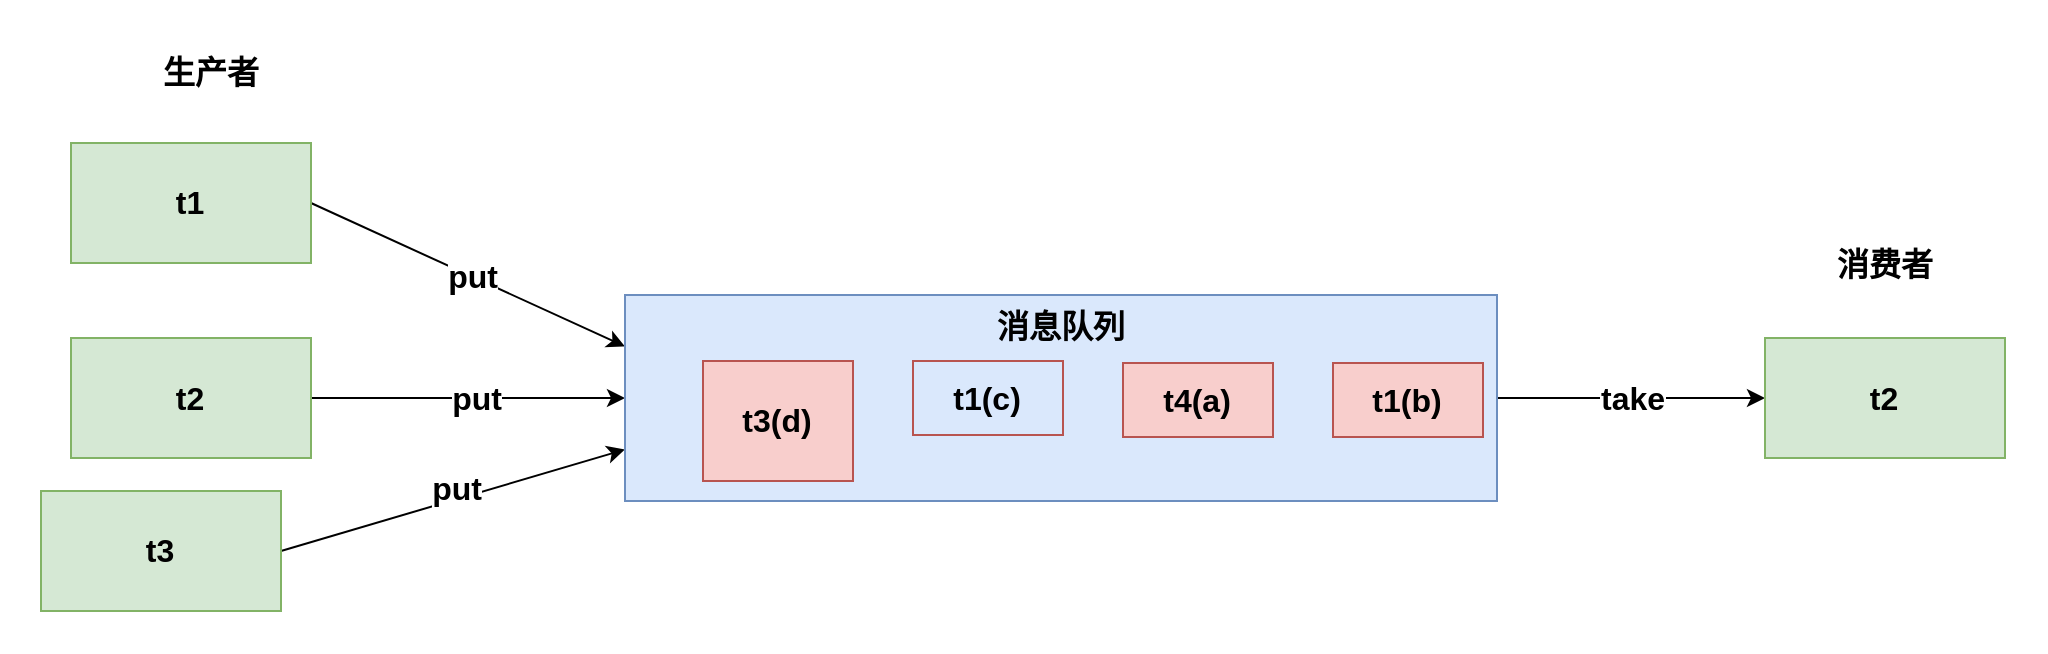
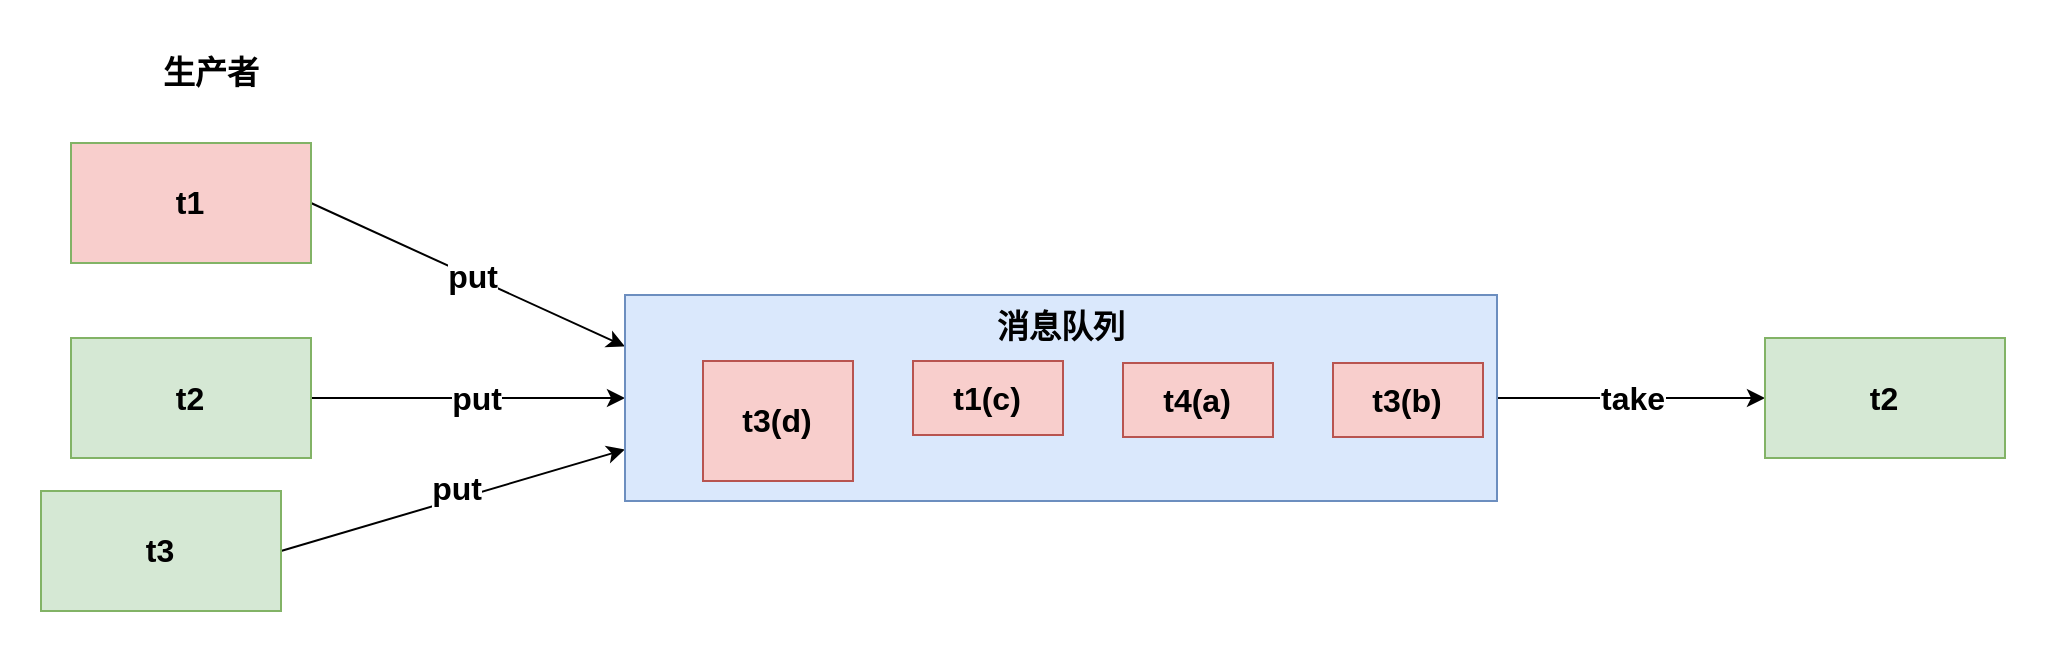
node "t1": fillcolor #d5e8d4 -> #f8cecc
node "消费者": removed
node "t1(c)": fillcolor #dae8fc -> #f8cecc
node "t1(b)": label "t1(b)" -> "t3(b)"
